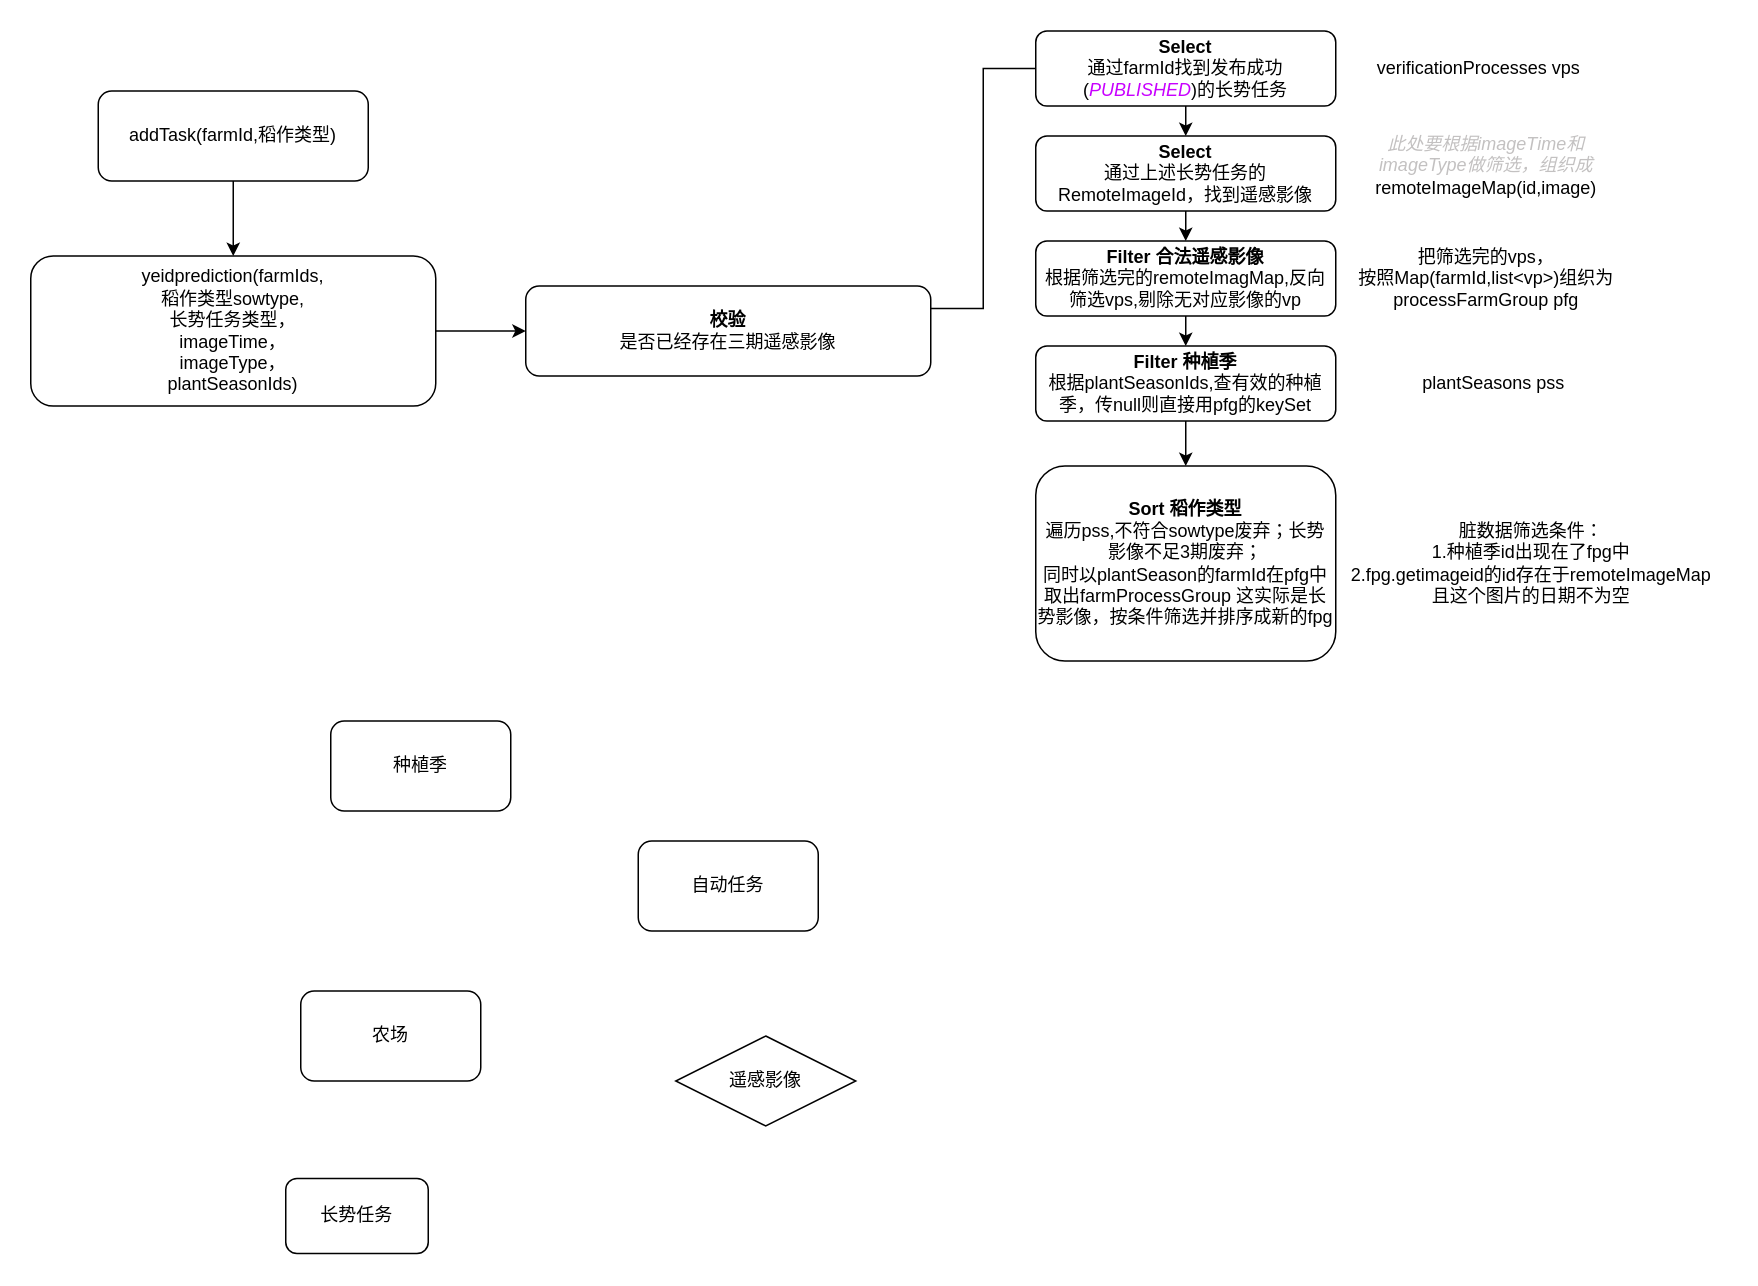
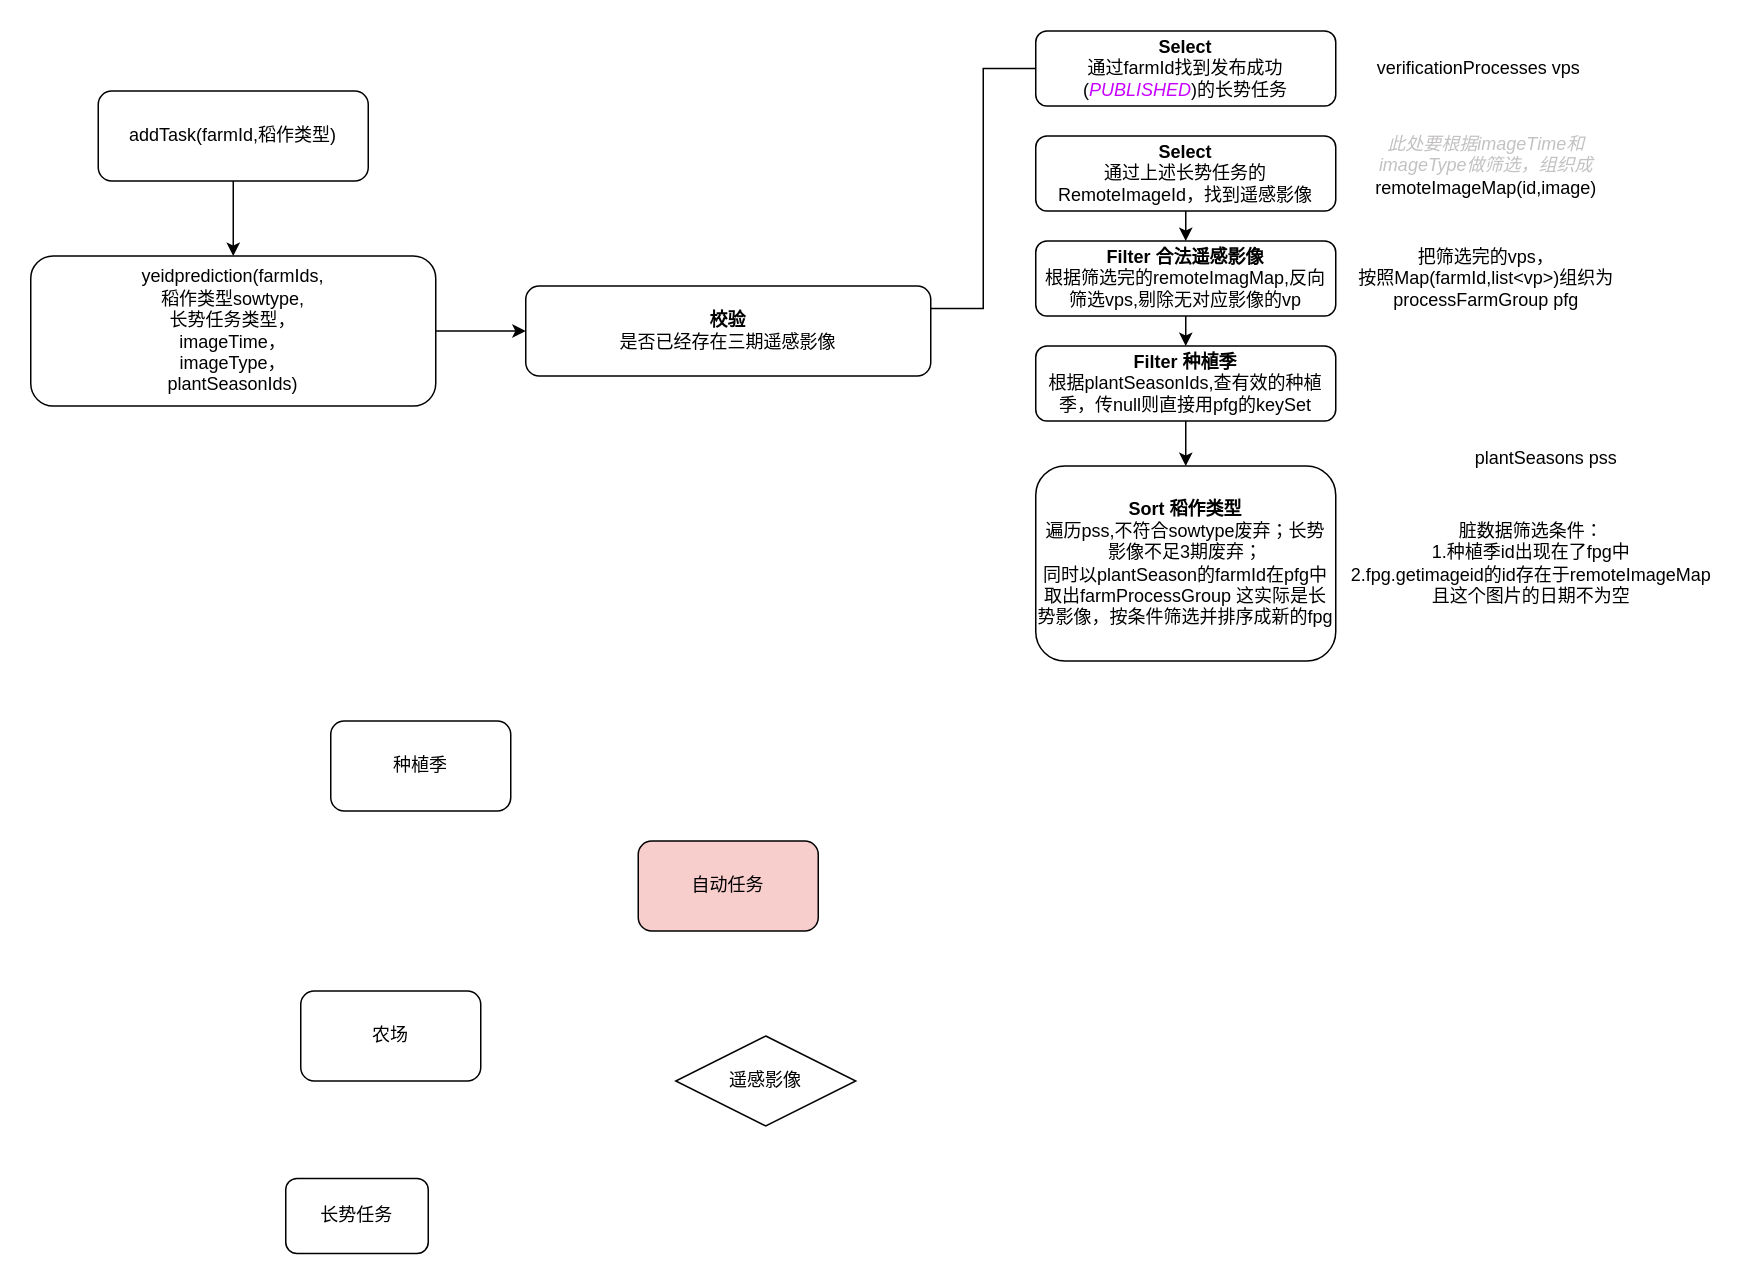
edge "Select 通过farmId找到发布成功(PUBLISHED)的长势任务" -> "Select 通过上述长势任务的RemoteImageId，找到遥感影像": removed
node "plantSeasons pss": moved (1493, 383) -> (1546, 458)
node "自动任务": fillcolor #ffffff -> #f8cecc
